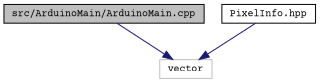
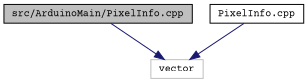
node "src/ArduinoMain/ArduinoMain.cpp": label "src/ArduinoMain/ArduinoMain.cpp" -> "src/ArduinoMain/PixelInfo.cpp"
node "PixelInfo.hpp": label "PixelInfo.hpp" -> "PixelInfo.cpp"
